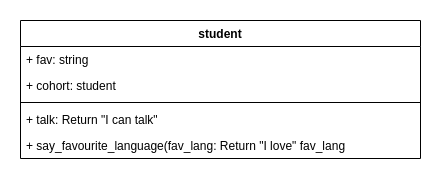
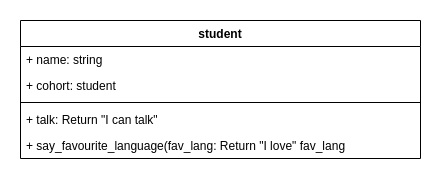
node "+ fav: string": label "+ fav: string" -> "+ name: string"
